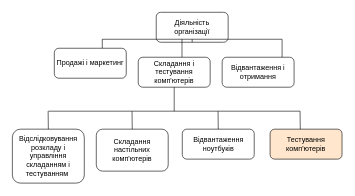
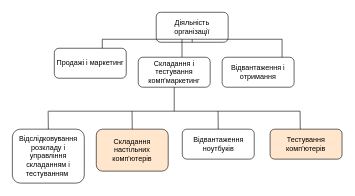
node "Складання і тестування комп'ютерів": label "Складання і тестування комп'ютерів" -> "Складання і тестування комп'маркетинг"
node "Складання настільних комп'ютерів": fillcolor #ffffff -> #ffe6cc
